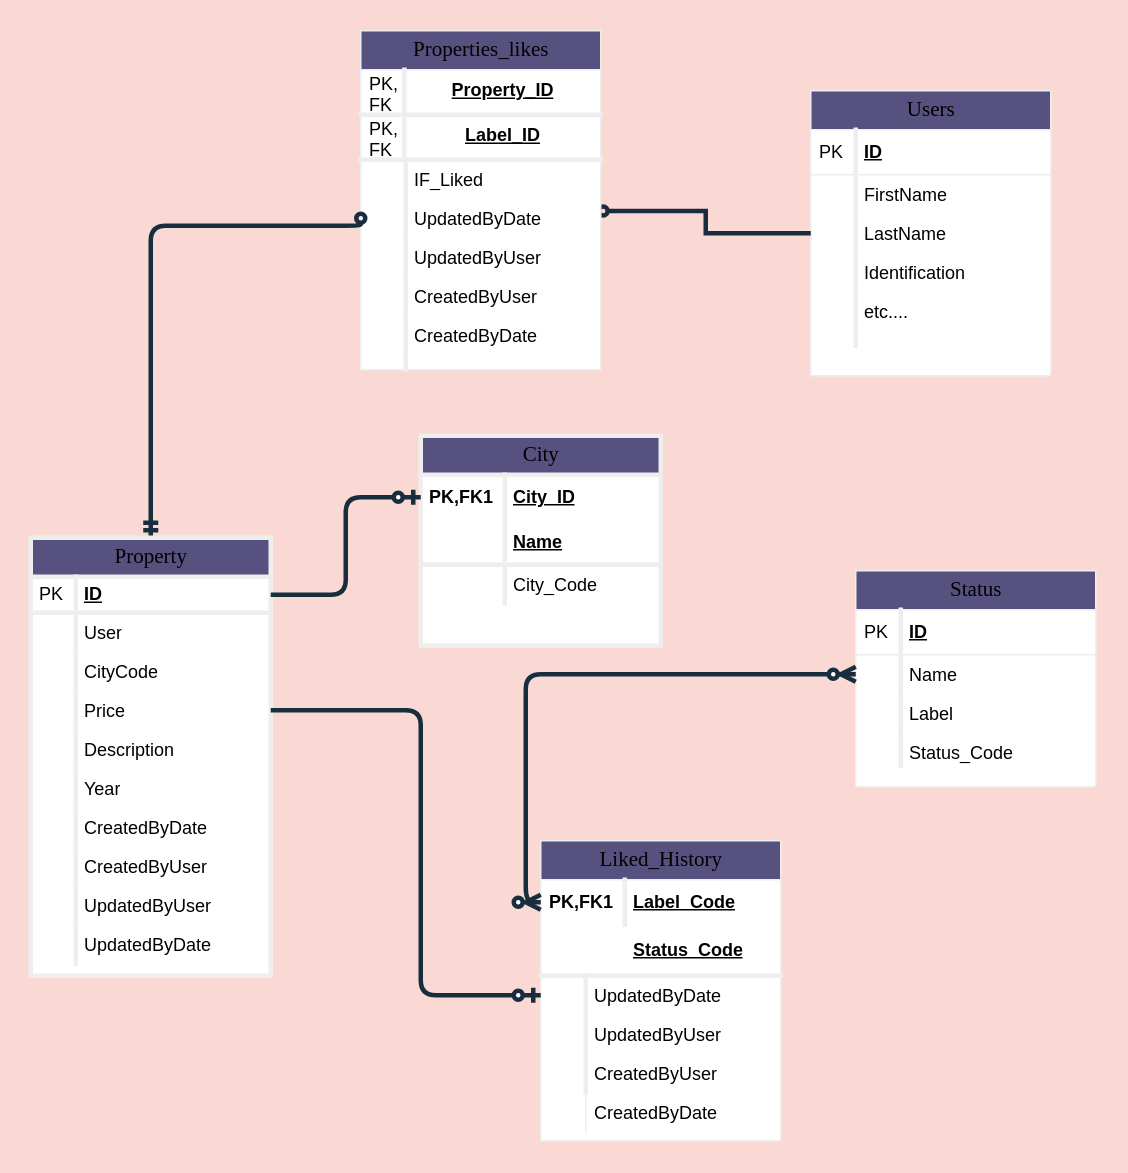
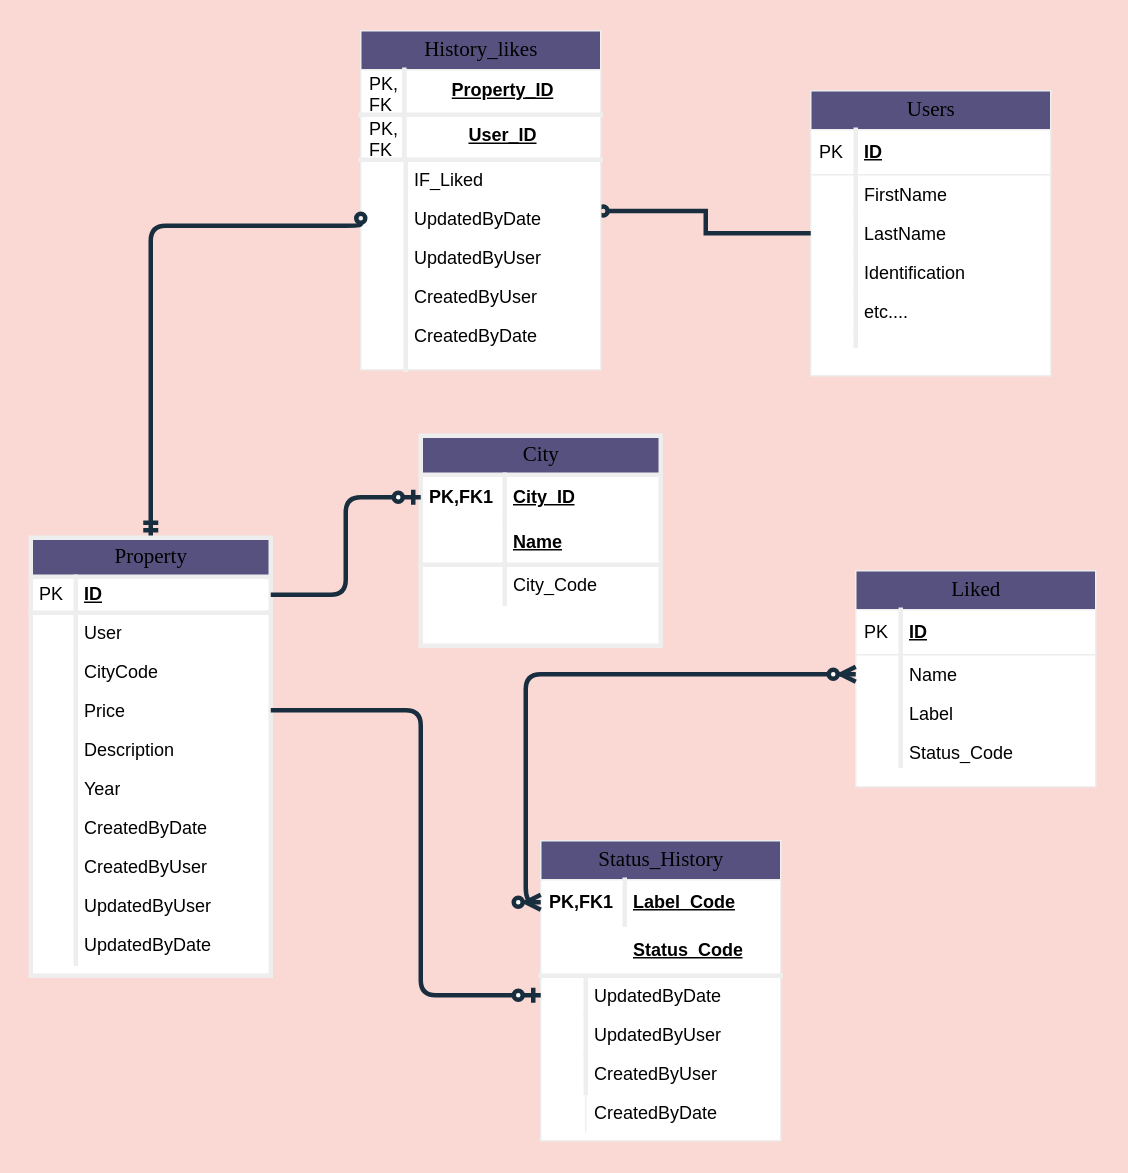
node "Properties_likes": label "Properties_likes" -> "History_likes"
node "Label_ID": label "Label_ID" -> "User_ID"
node "Status": label "Status" -> "Liked"
node "Liked_History": label "Liked_History" -> "Status_History"
